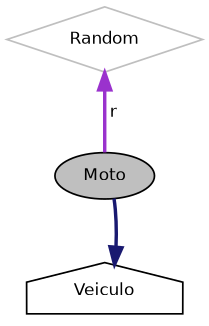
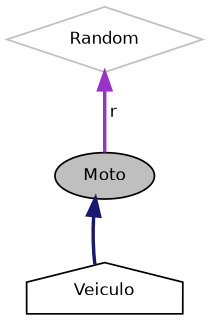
edge "Moto" -> "Veiculo": reversed
